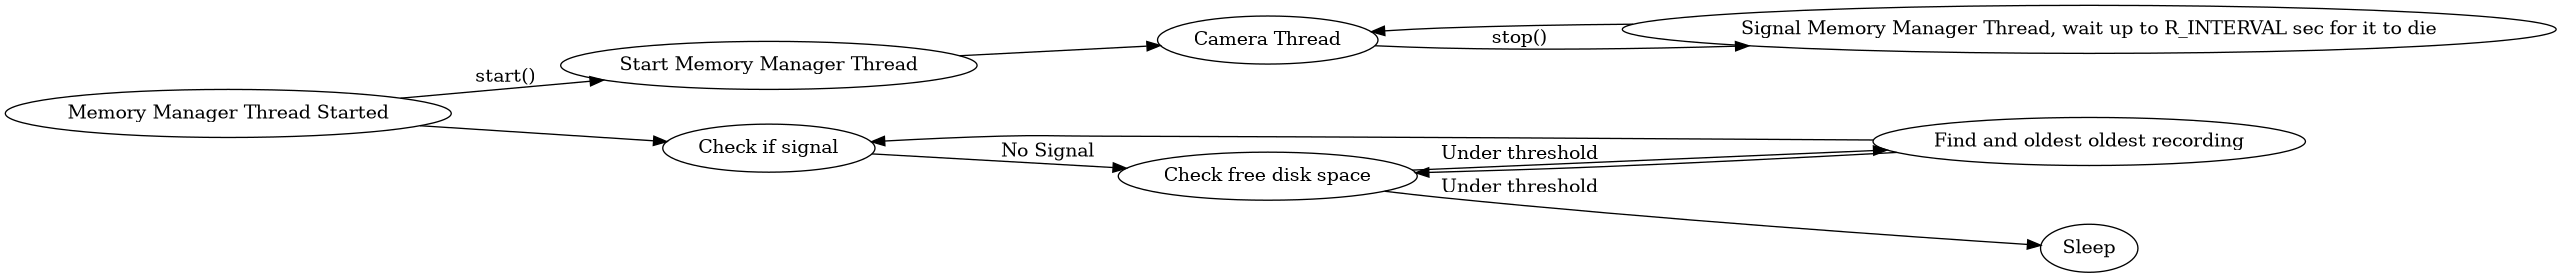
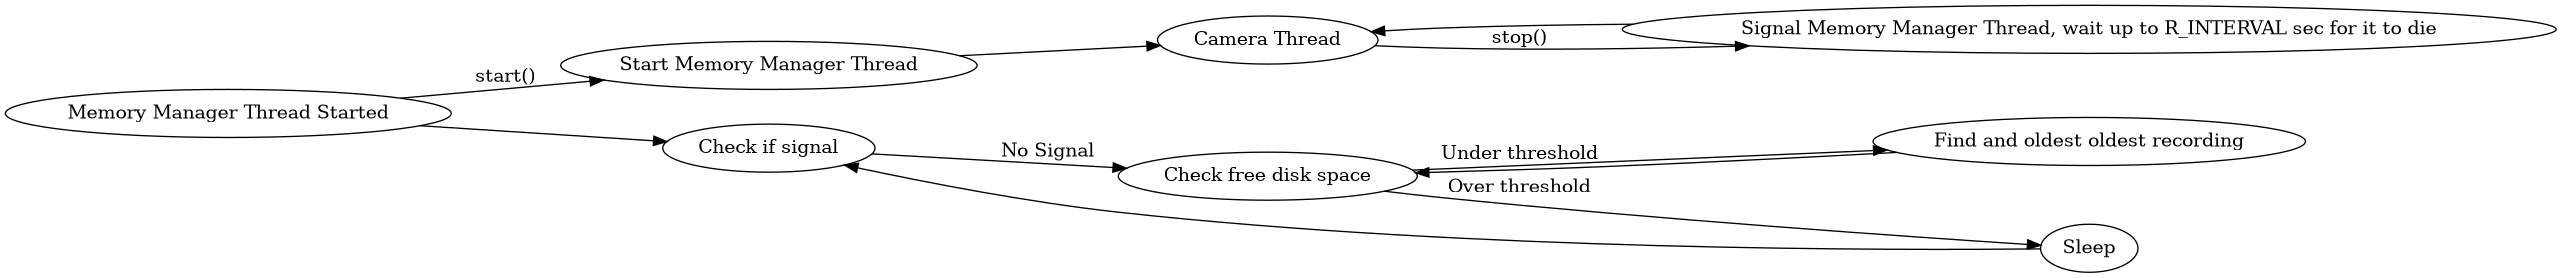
edge "Find and oldest oldest recording" -> "Check if signal": now "Sleep" -> "Check if signal"
edge "Check free disk space" -> "Sleep": label "Under threshold" -> "Over threshold"
